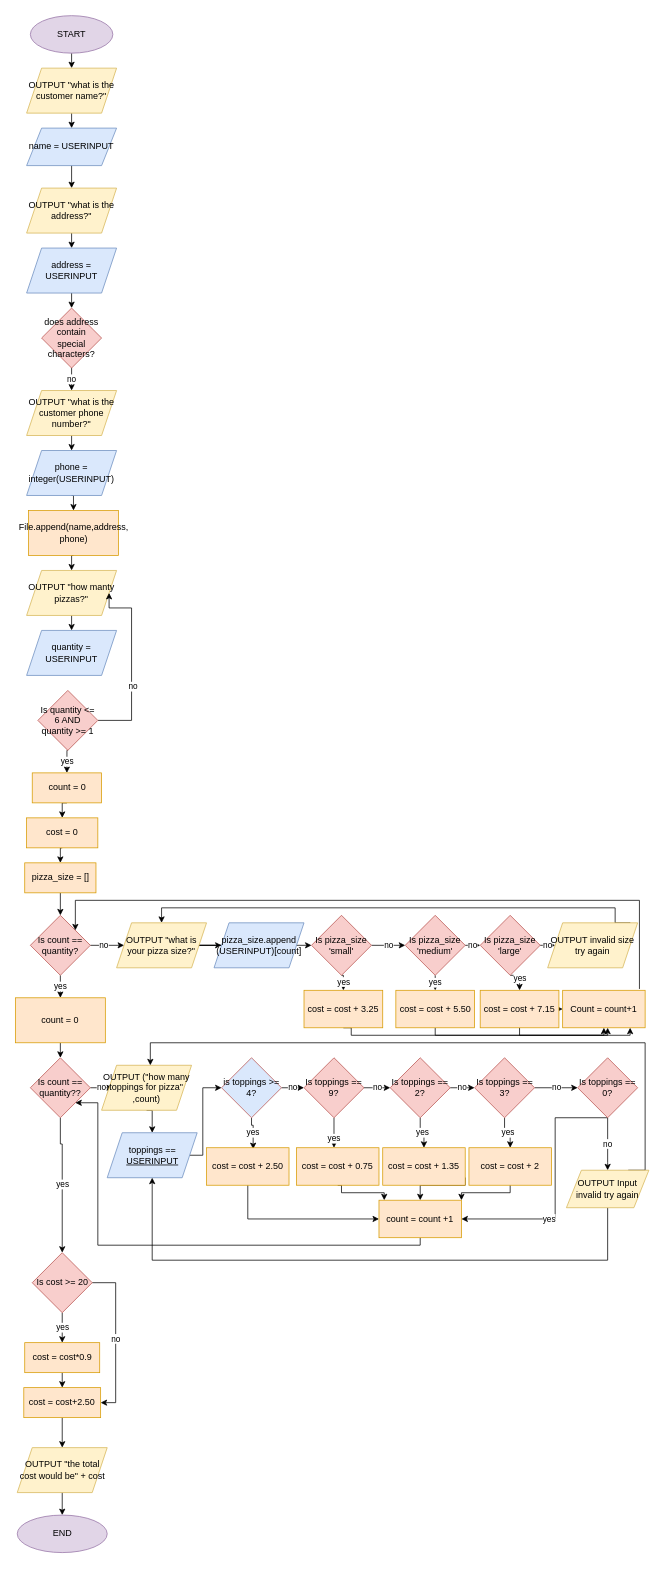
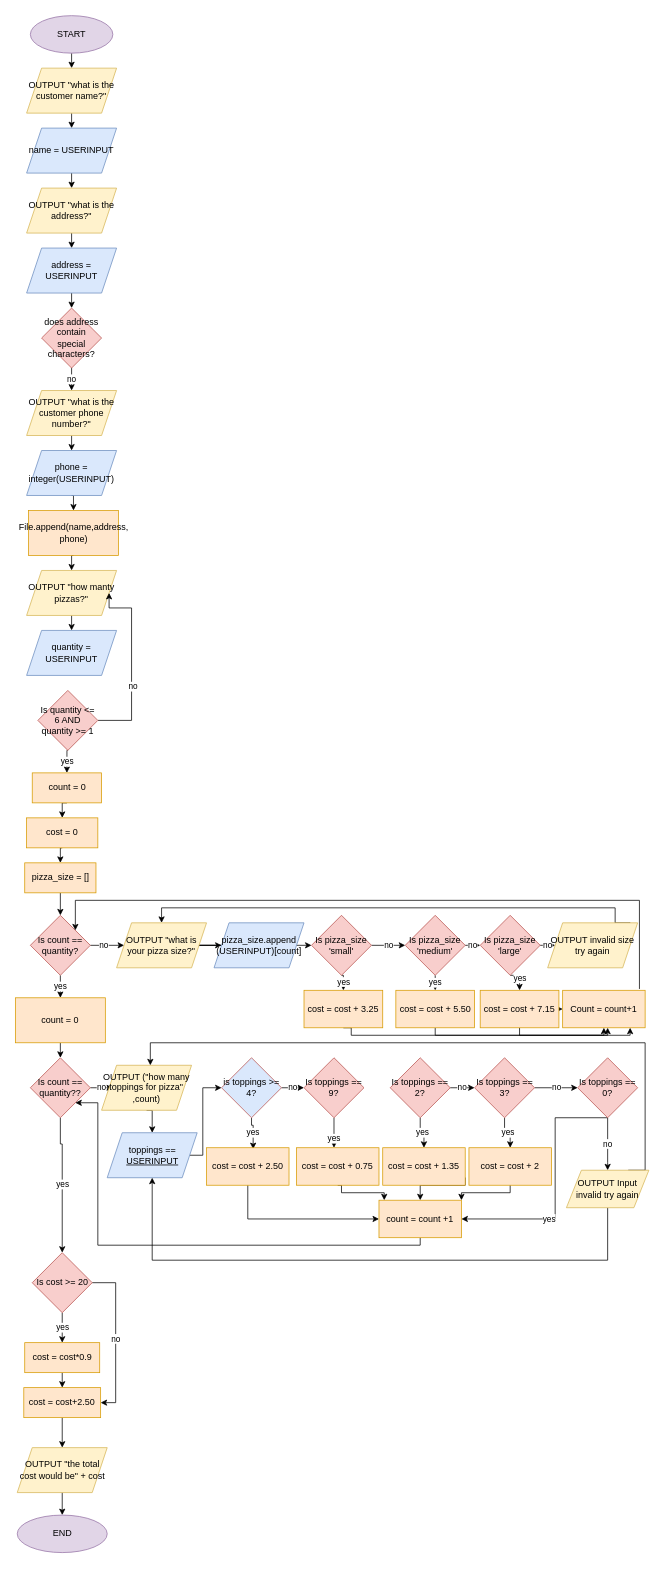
node "name = USERINPUT": size 90x38 -> 90x45
edge "Is toppings == 9?" -> "Is toppings == 2?": removed, label "no"
